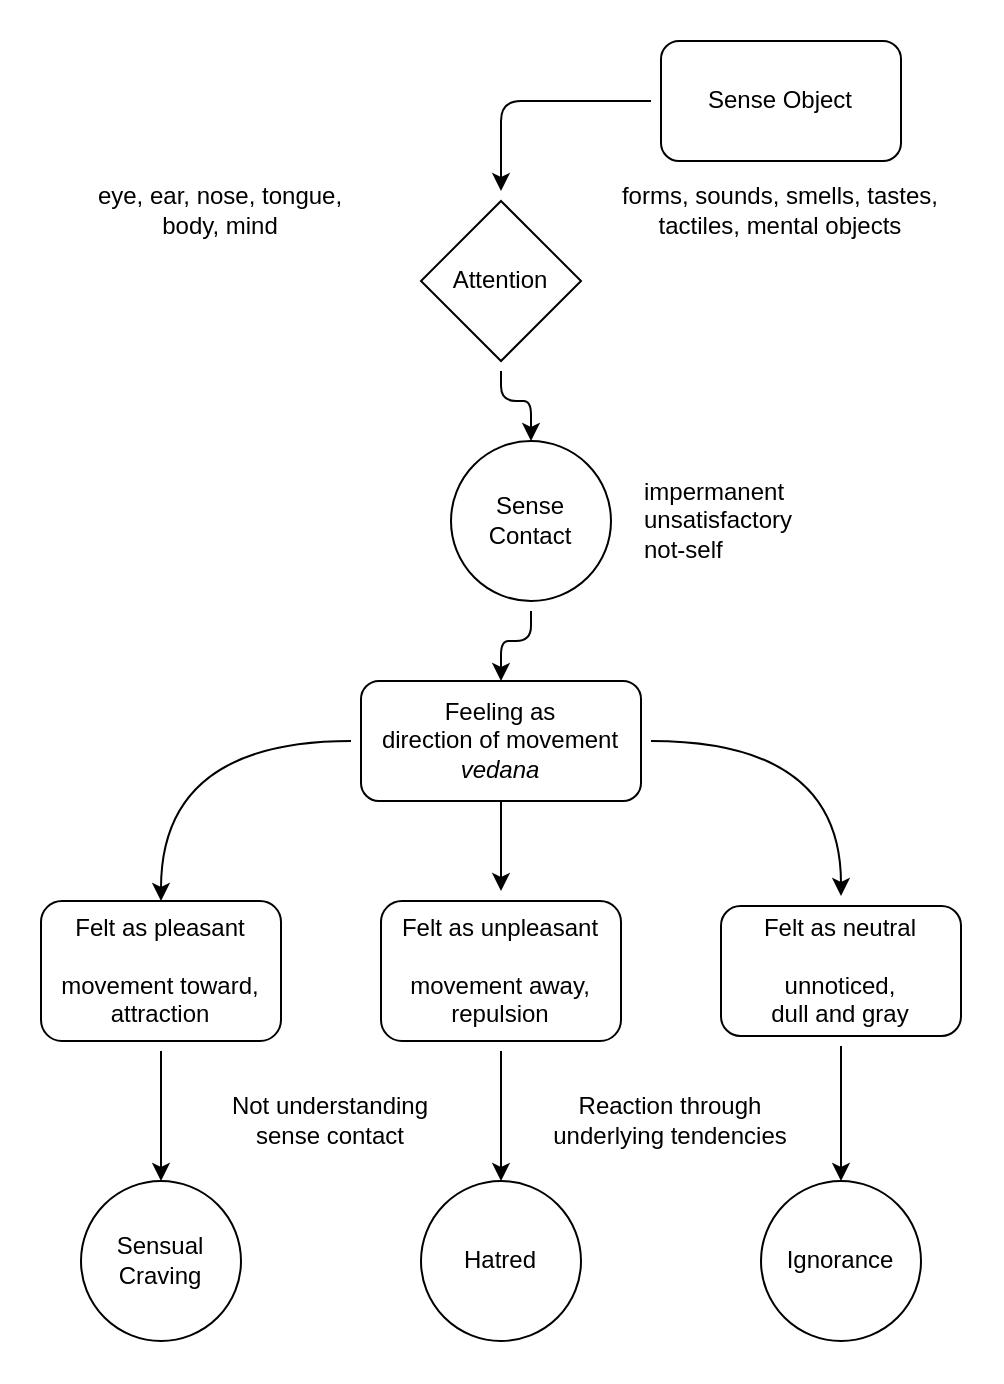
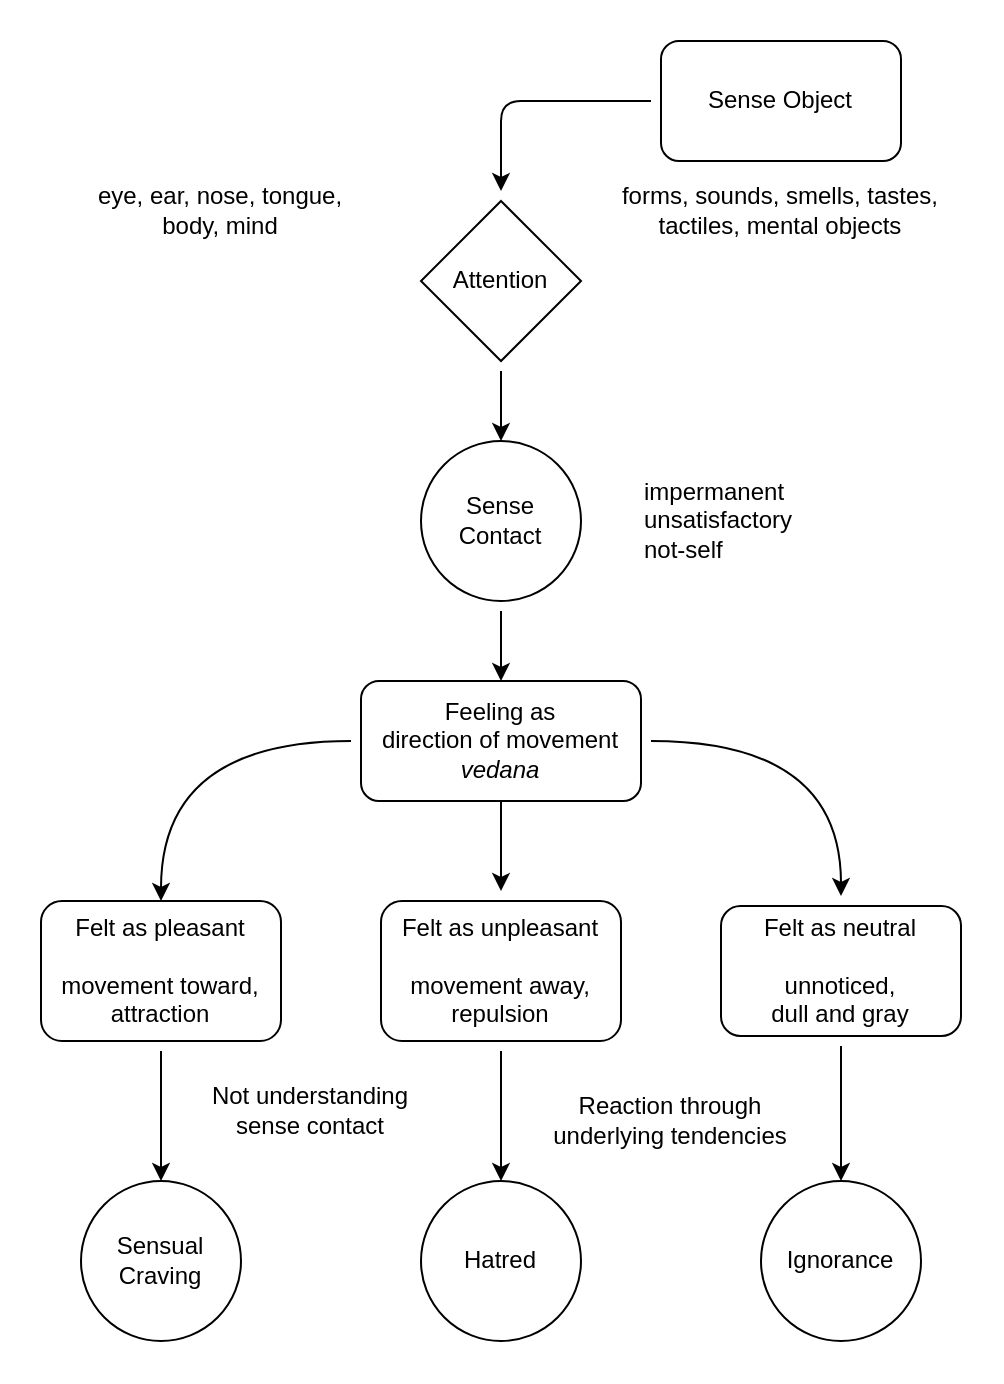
node "Sense Contact": moved (531, 521) -> (501, 521)
node "Not understanding sense contact": moved (331, 1121) -> (311, 1111)
